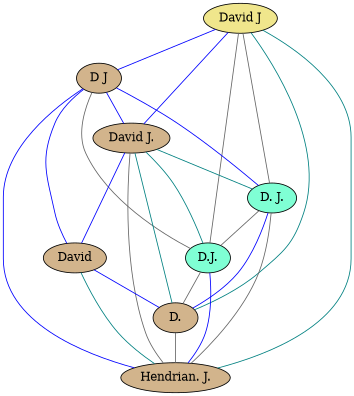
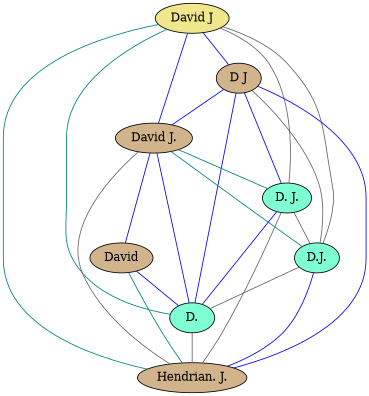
edge "D J" -- "David": now "D J" -- "D."
edge "David J." -- "D.": color teal -> blue
node "D.": fillcolor tan -> aquamarine
